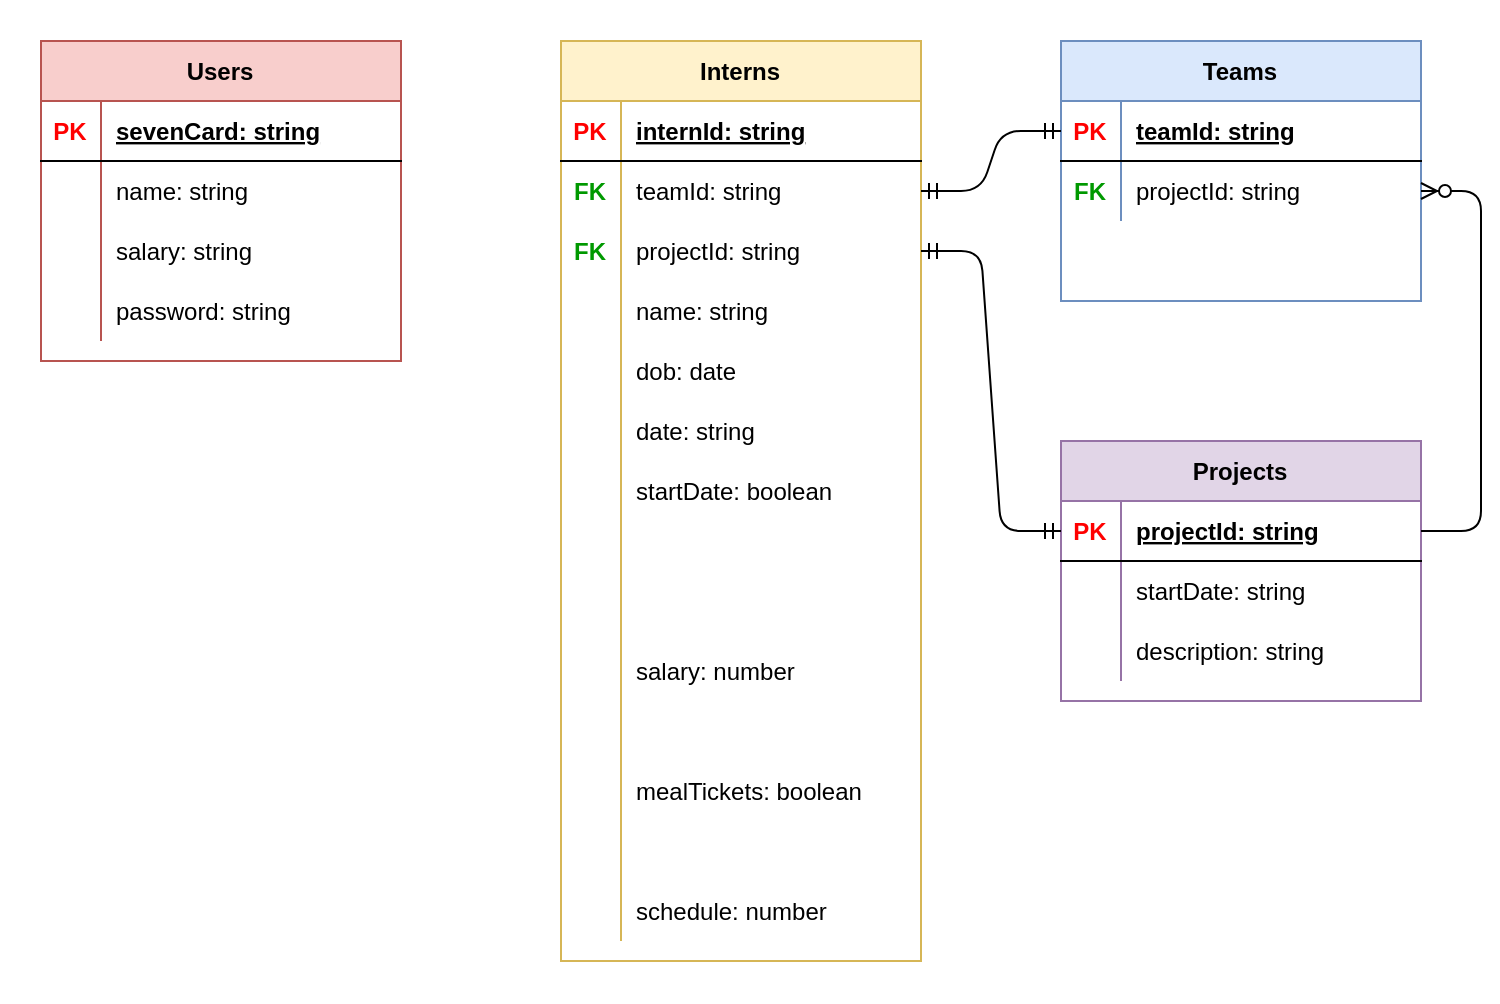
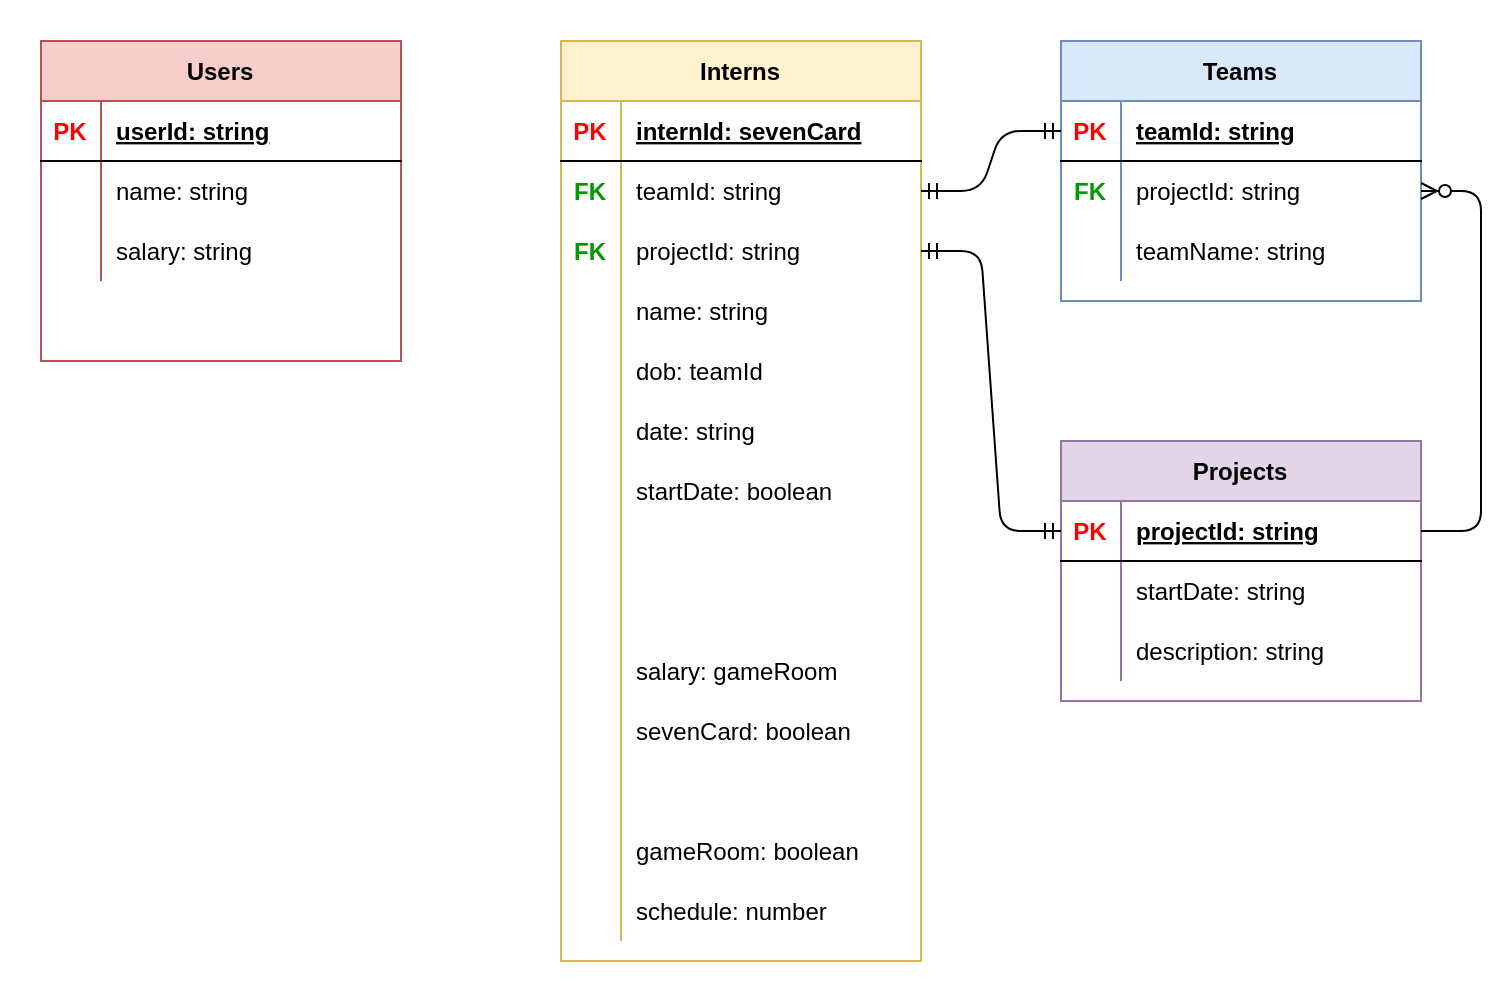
node "sevenCard: string": label "sevenCard: string" -> "userId: string"
node "internId: string": label "internId: string" -> "internId: sevenCard"
node "teamName: string": added
node "password: string": removed
node "dob: date": label "dob: date" -> "dob: teamId"
node "salary: number": label "salary: number" -> "salary: gameRoom"
node "sevenCard: boolean": added
node "mealTickets: boolean": removed
node "gameRoom: boolean": added
